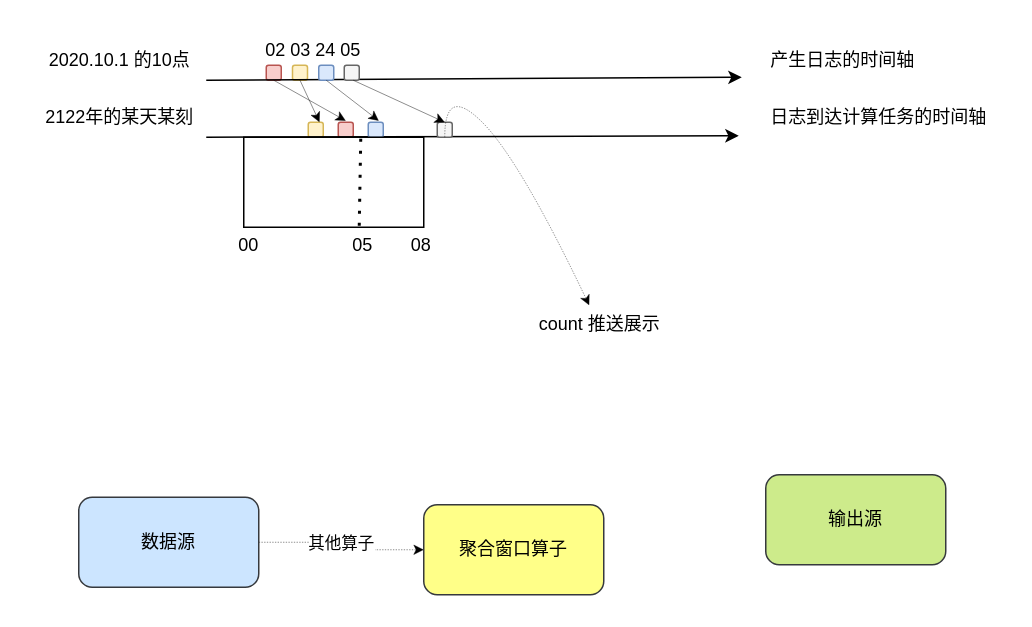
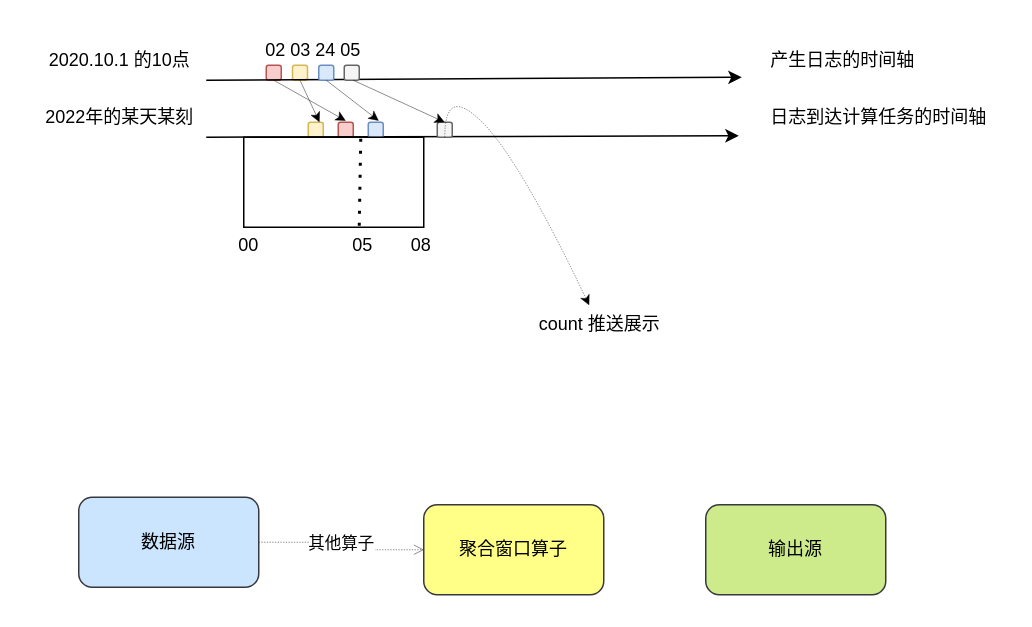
node "2122年的某天某刻": label "2122年的某天某刻" -> "2022年的某天某刻"
node "输出源": moved (856, 520) -> (796, 550)
edge "数据源" -> "聚合窗口算子": arrowhead classic -> open
